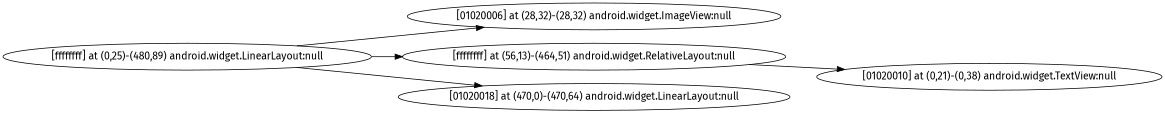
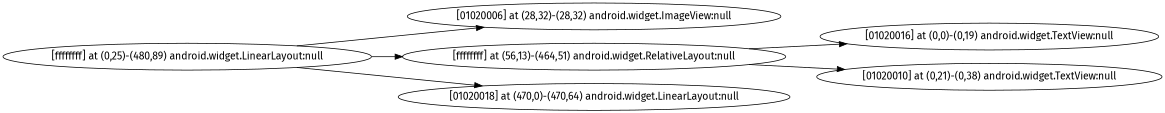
node "[01020016] at (0,0)-(0,19) android.widget.TextView:null": added
